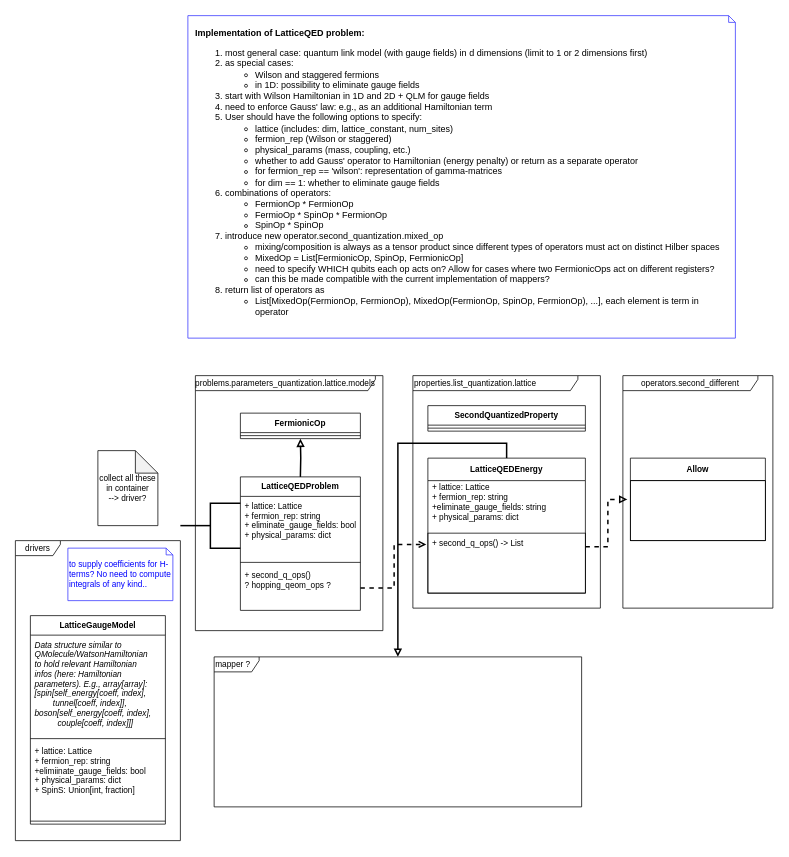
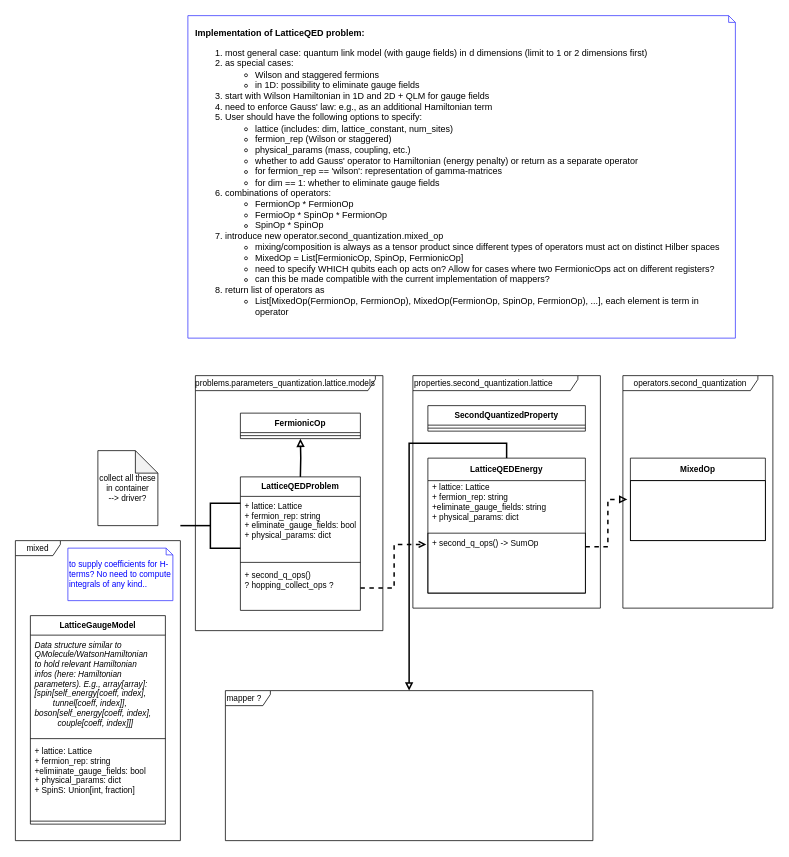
node "properties.list_quantization.lattice": label "properties.list_quantization.lattice" -> "properties.second_quantization.lattice"
node "operators.second_different": label "operators.second_different" -> "operators.second_quantization"
node "Allow": label "Allow" -> "MixedOp"
node "+ second_q_ops() -> List": label "+ second_q_ops() -> List" -> "+ second_q_ops() -> SumOp"
node "drivers": label "drivers" -> "mixed"
node "+ second_q_ops() ? hopping_qeom_ops ?": label "+ second_q_ops() ? hopping_qeom_ops ?" -> "+ second_q_ops() ? hopping_collect_ops ?"
node "mapper ?": moved (398, 732) -> (409, 765)
